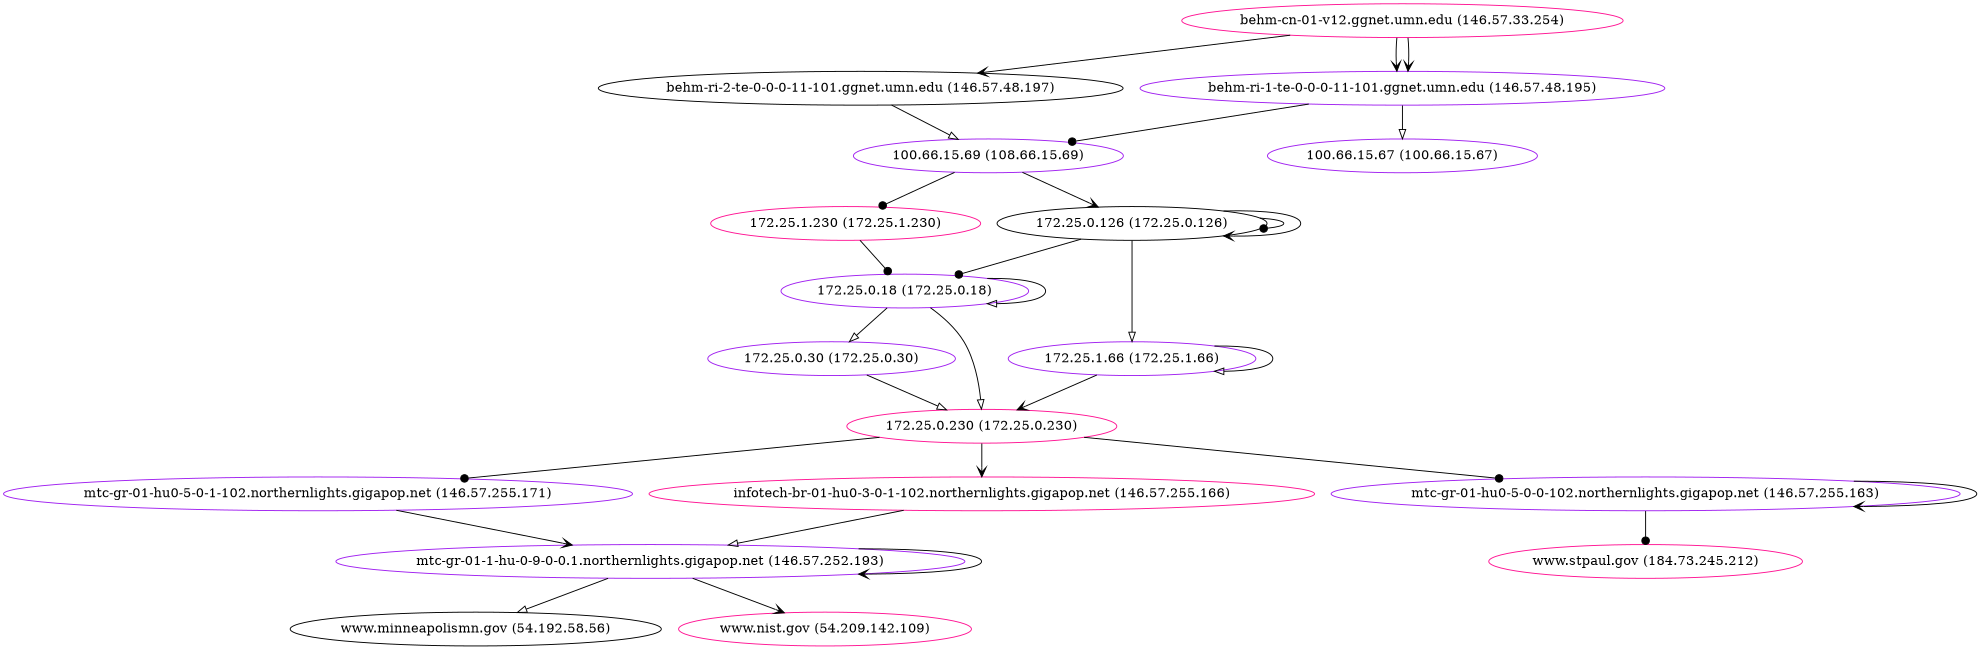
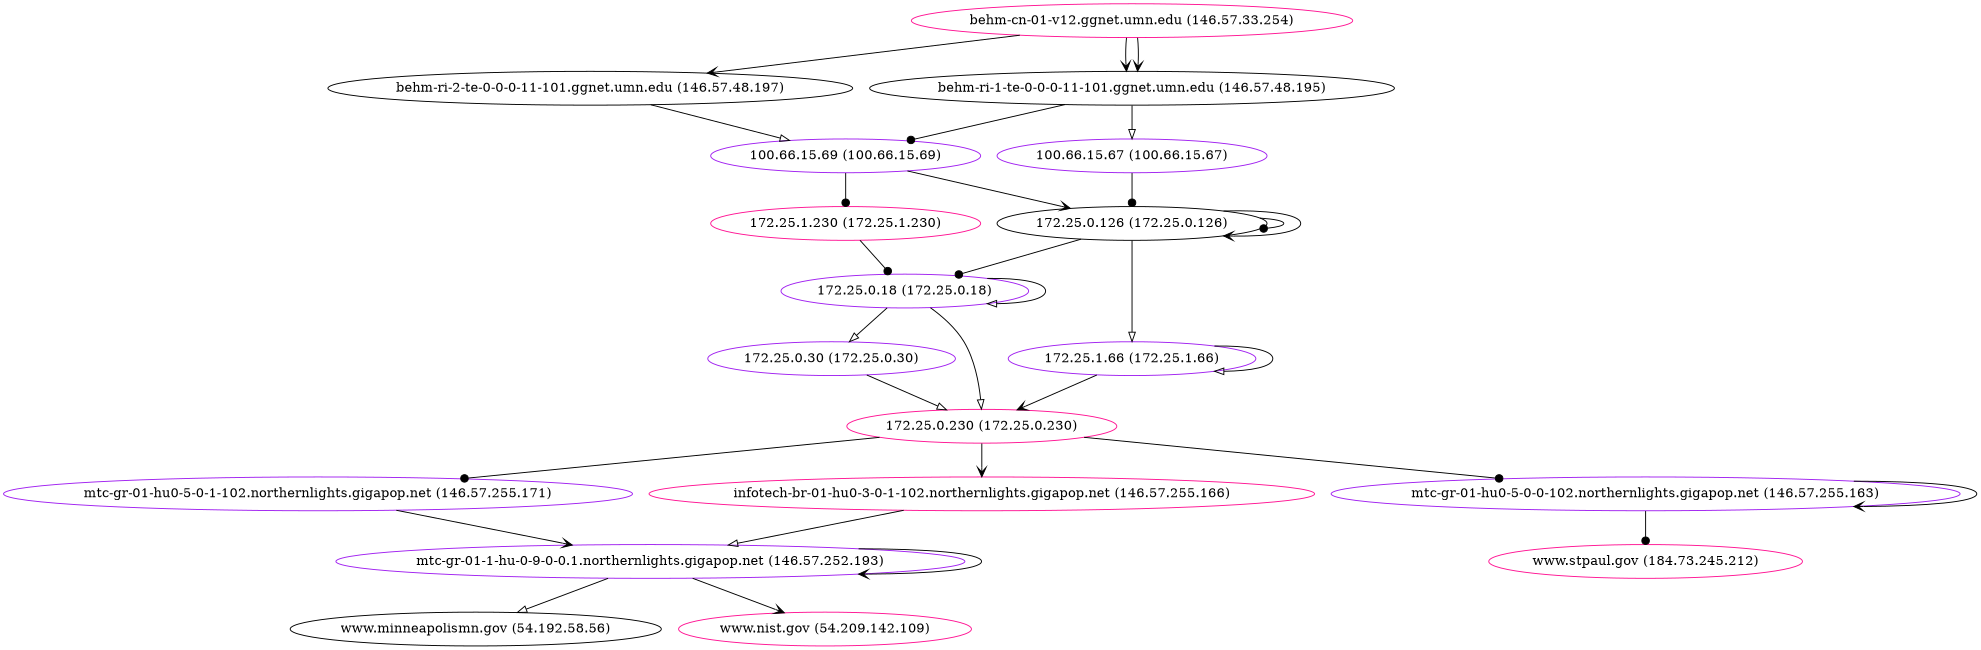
node "behm-ri-1-te-0-0-0-11-101.ggnet.umn.edu (146.57.48.195)": color purple -> black
node "100.66.15.69 (108.66.15.69)": label "100.66.15.69 (108.66.15.69)" -> "100.66.15.69 (100.66.15.69)"
edge "100.66.15.67 (100.66.15.67)" -> "172.25.0.126 (172.25.0.126)": added
